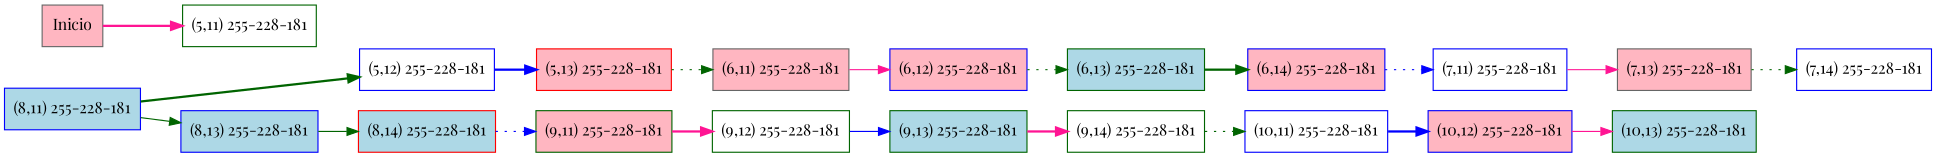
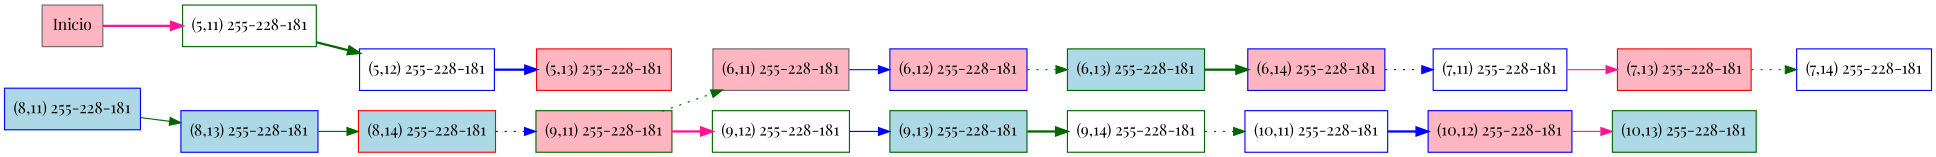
edge "(5,13) 255-228-181" -> "(6,11) 255-228-181": now "(9,11) 255-228-181" -> "(6,11) 255-228-181"
edge "(6,11) 255-228-181" -> "(6,12) 255-228-181": color deeppink -> blue
node "(7,13) 255-228-181": color gray40 -> red
edge "(8,11) 255-228-181" -> "(5,12) 255-228-181": now "(5,11) 255-228-181" -> "(5,12) 255-228-181"
edge "(9,13) 255-228-181" -> "(9,14) 255-228-181": color deeppink -> darkgreen
